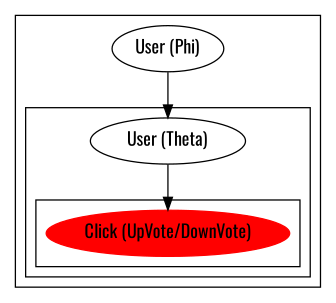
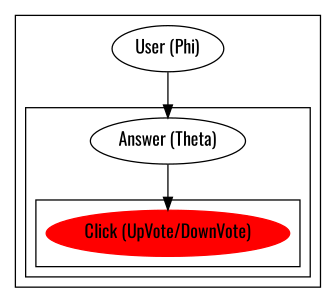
node "User (Theta)": label "User (Theta)" -> "Answer (Theta)"
